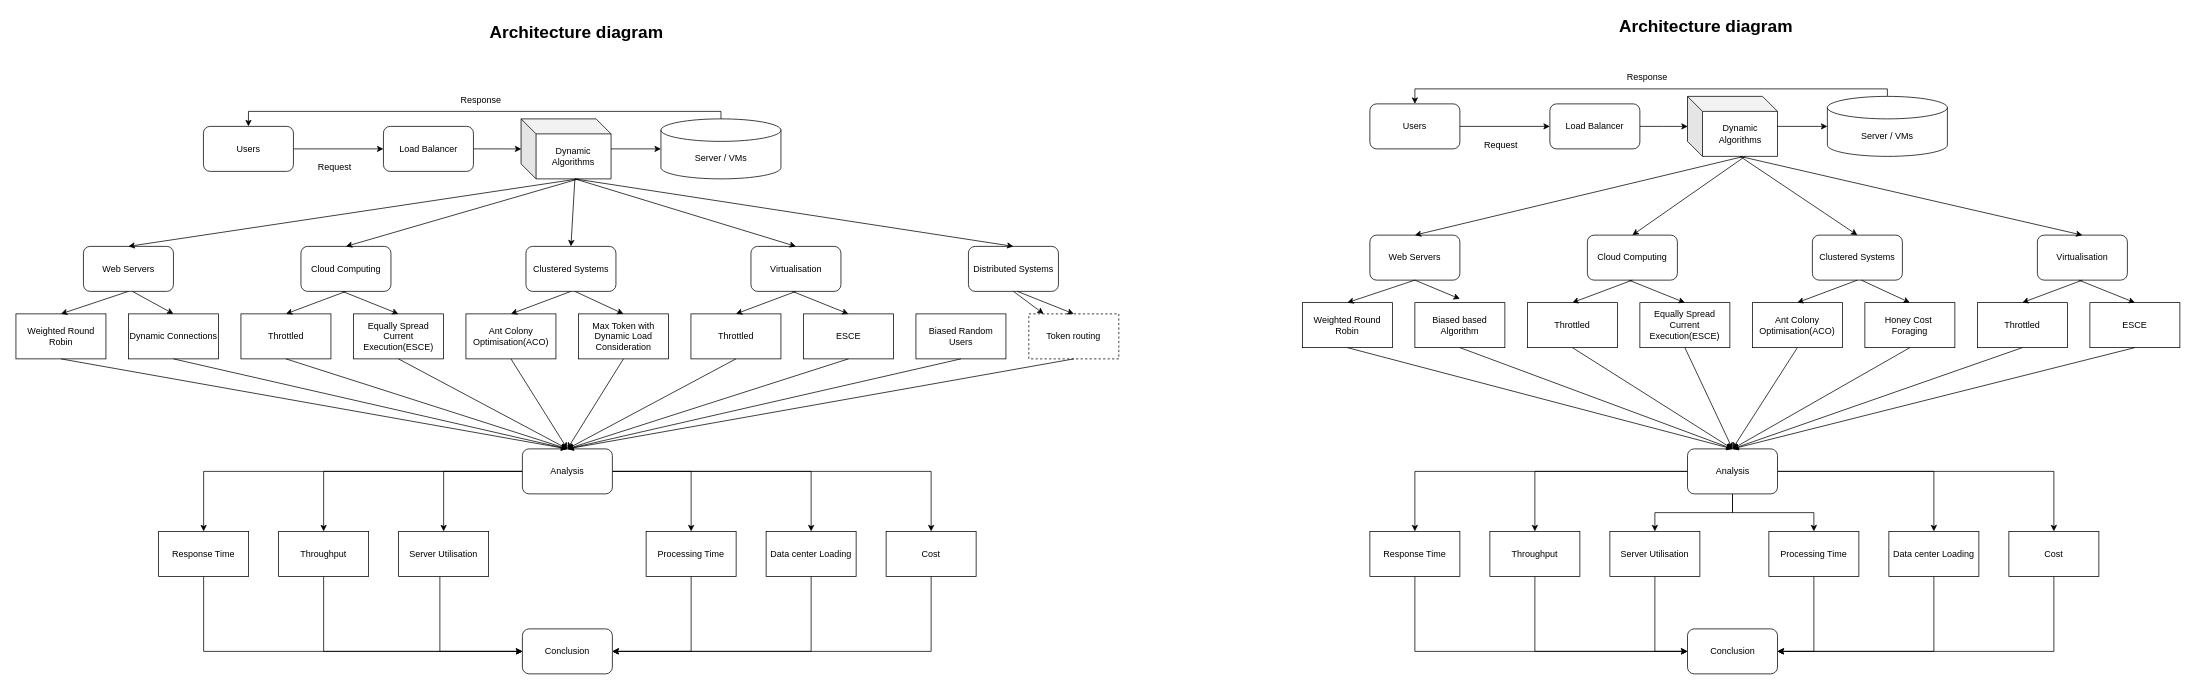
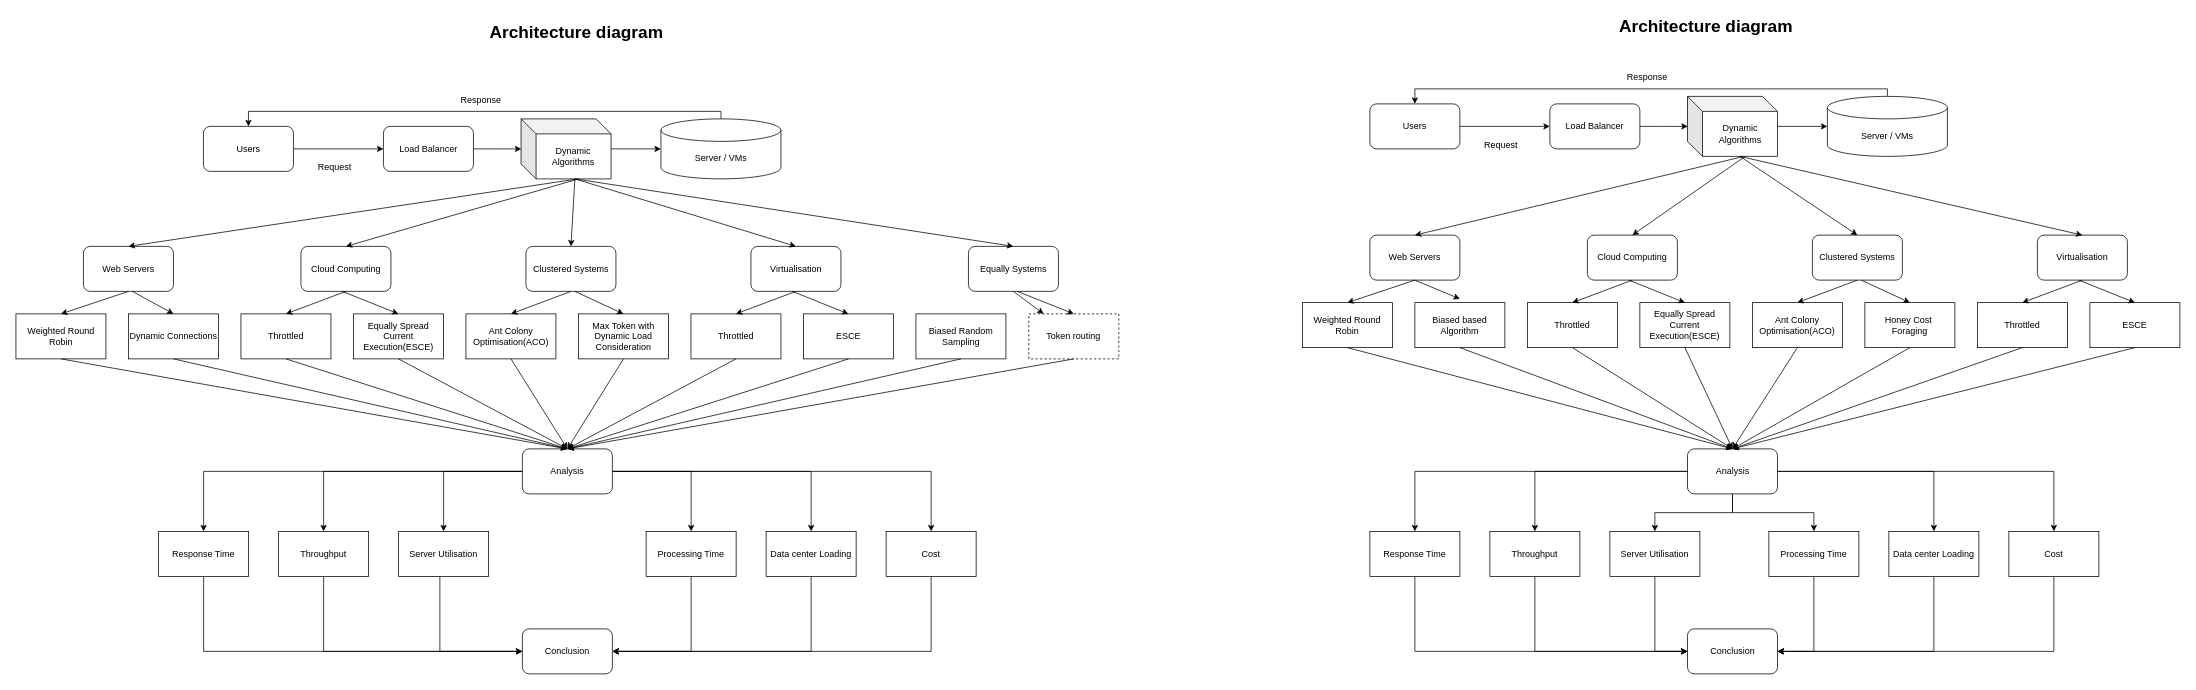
node "Distributed Systems": label "Distributed Systems" -> "Equally Systems"
node "Biased Random Users": label "Biased Random Users" -> "Biased Random Sampling"
